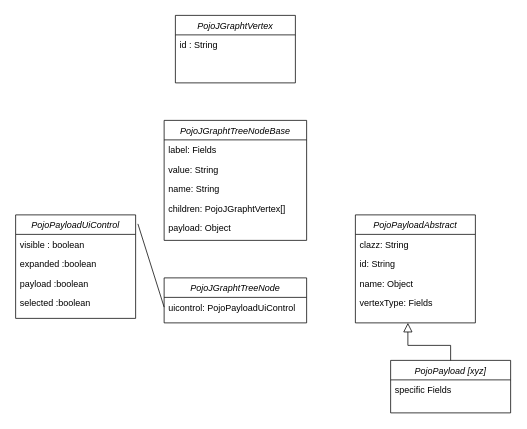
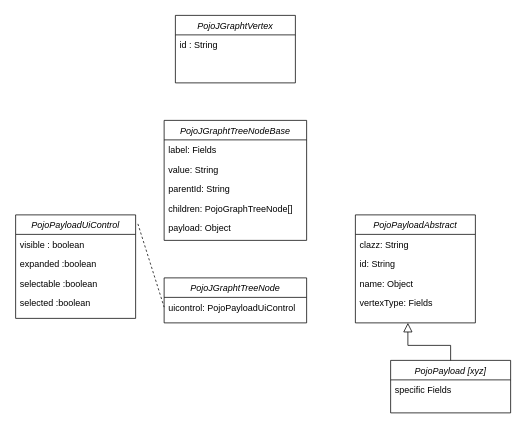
node "name: String": label "name: String" -> "parentId: String"
node "children: PojoJGraphtVertex[]": label "children: PojoJGraphtVertex[]" -> "children: PojoGraphTreeNode[]"
edge "PojoPayloadUiControl" -- "uicontrol: PojoPayloadUiControl": style solid -> dashed
node "payload :boolean": label "payload :boolean" -> "selectable :boolean"
